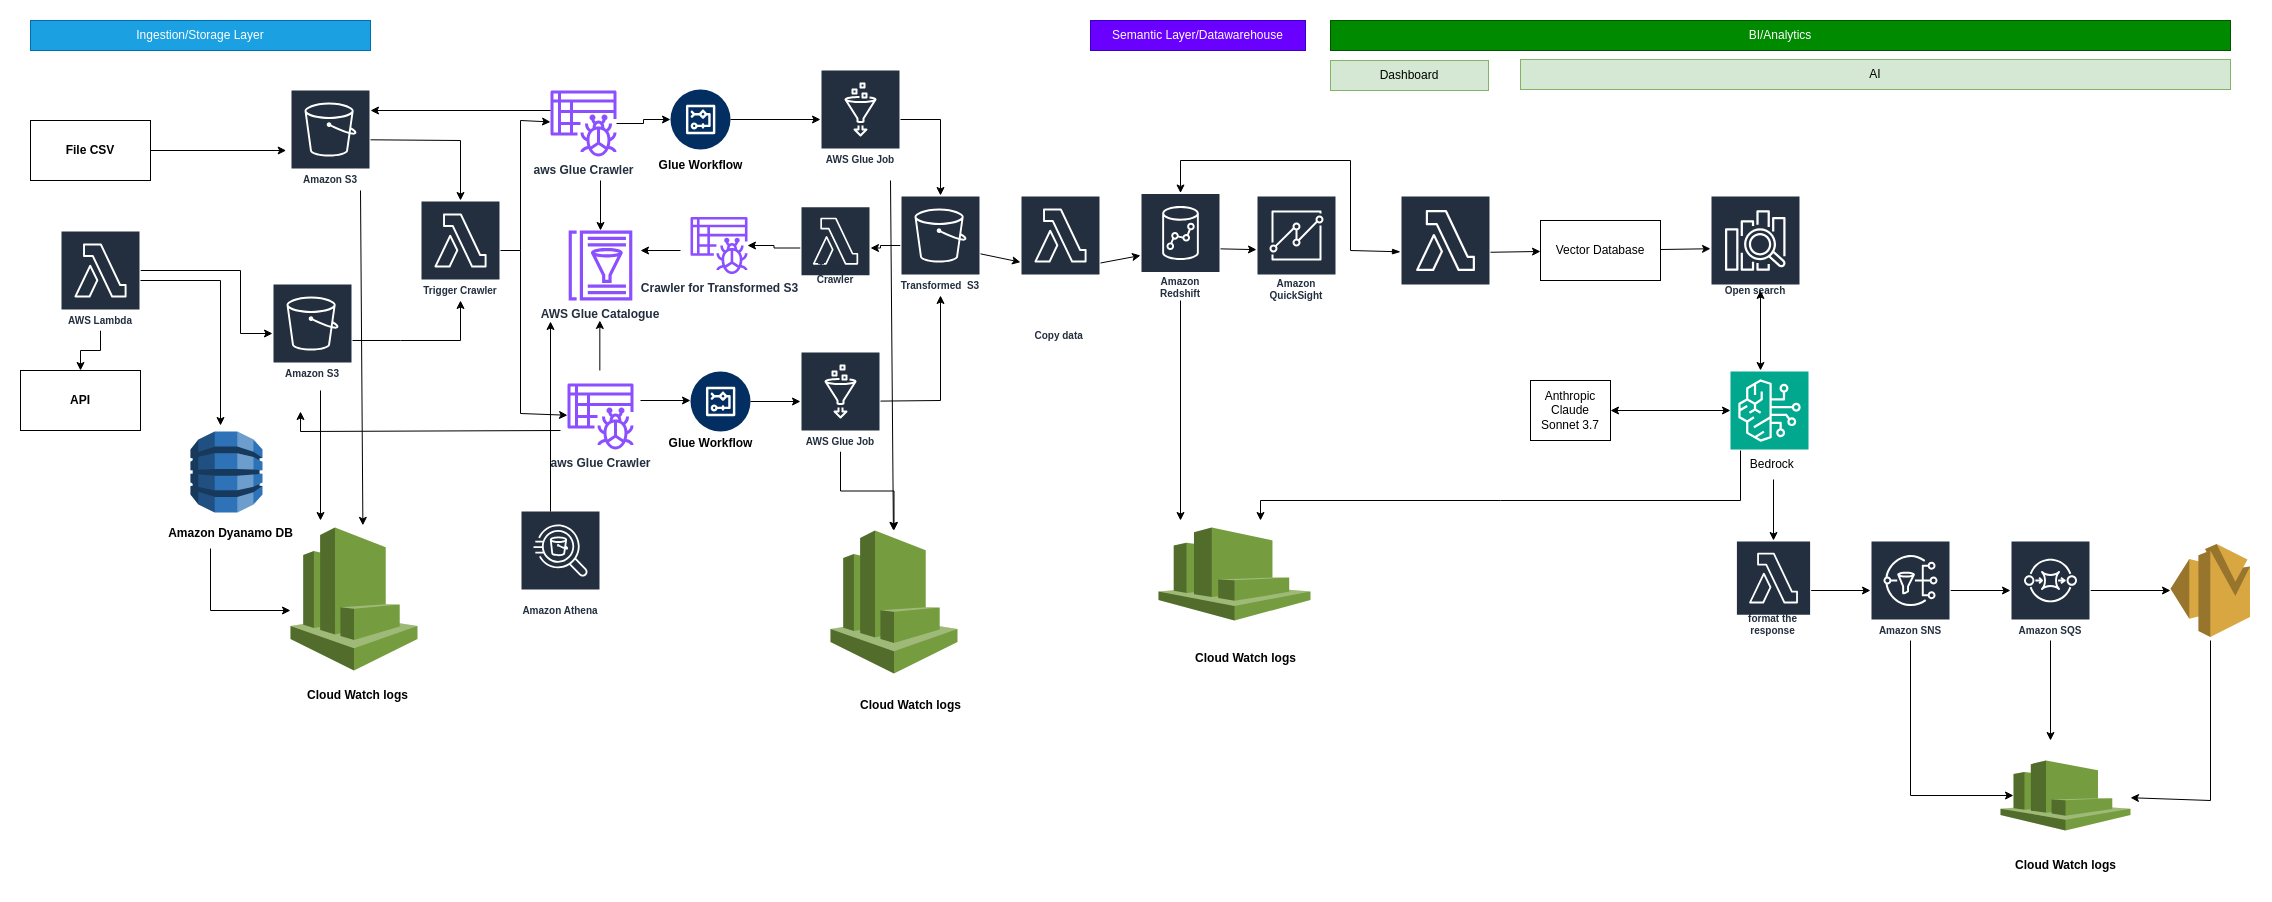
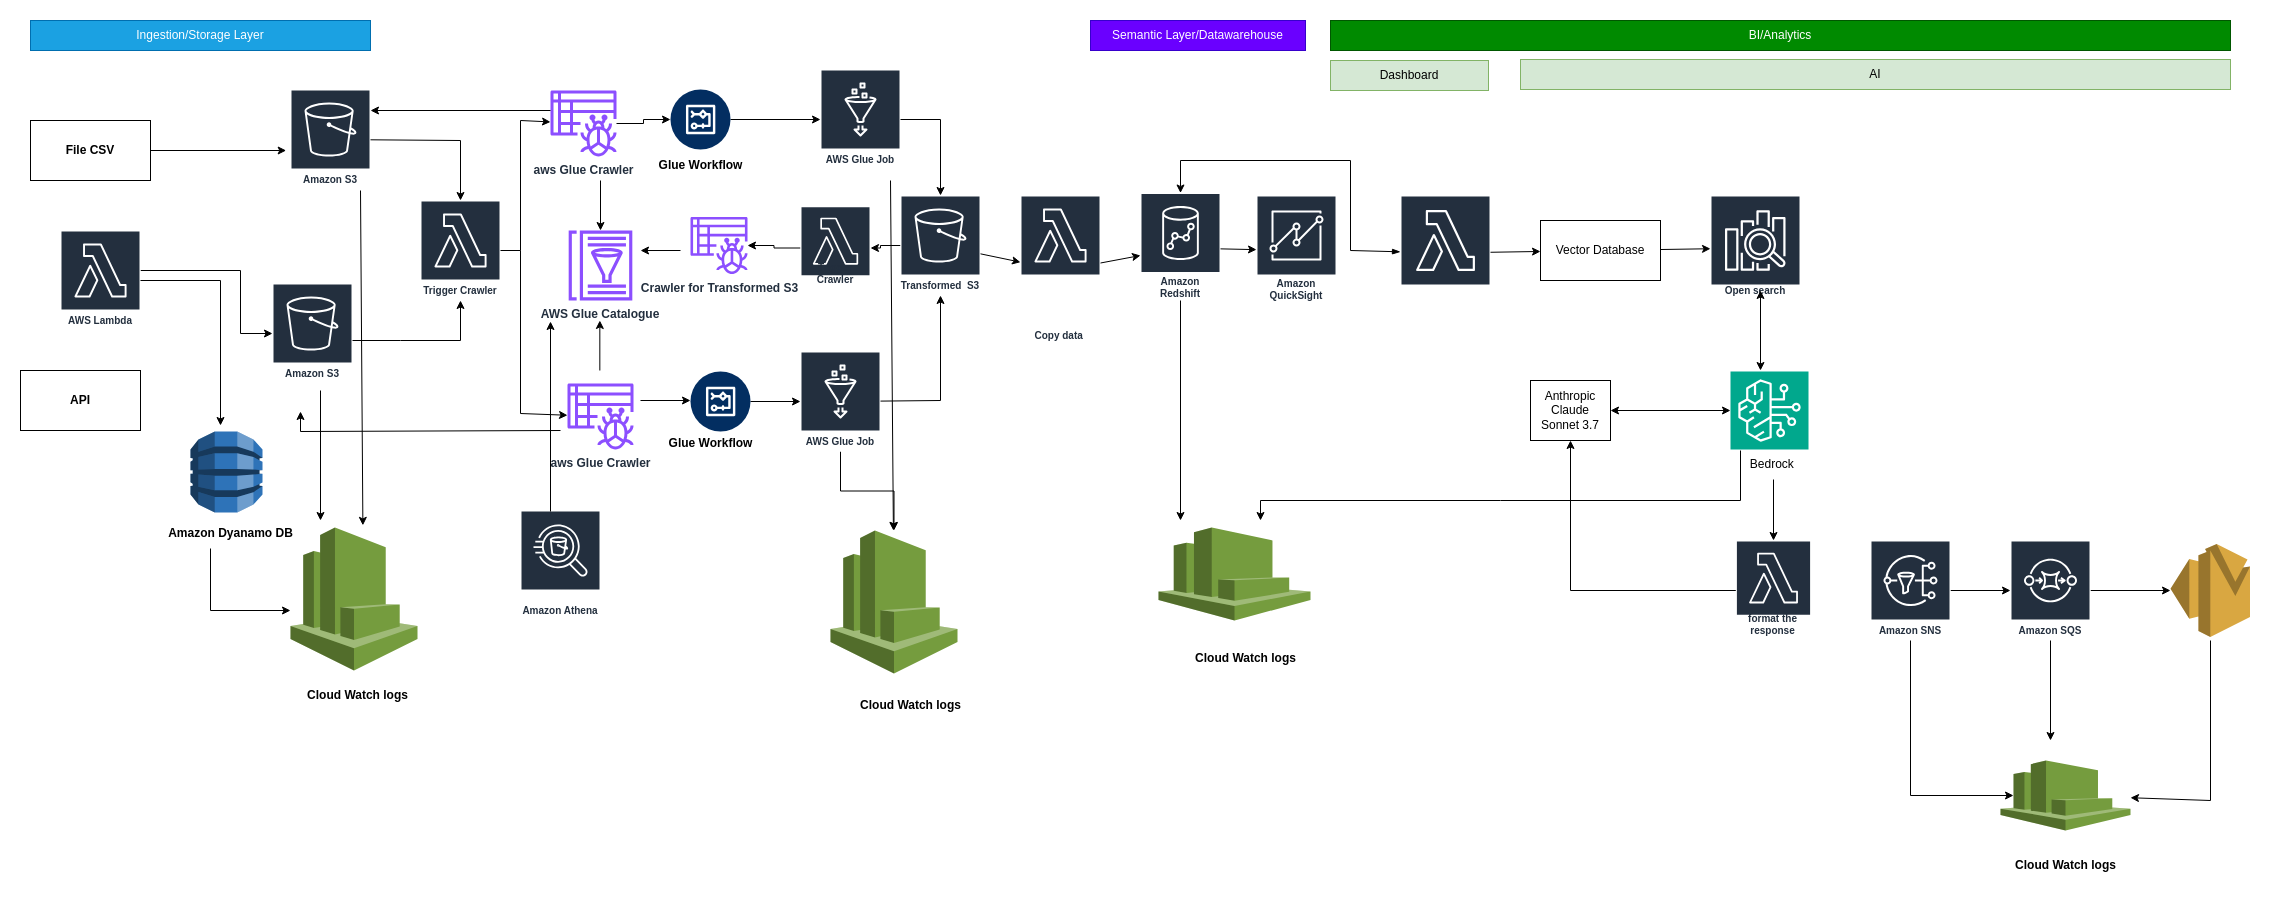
edge "AWS Lambda" -> "API": removed
edge "format the response" -> "Amazon SNS": now "format the response" -> "Anthropic Claude Sonnet 3.7"
